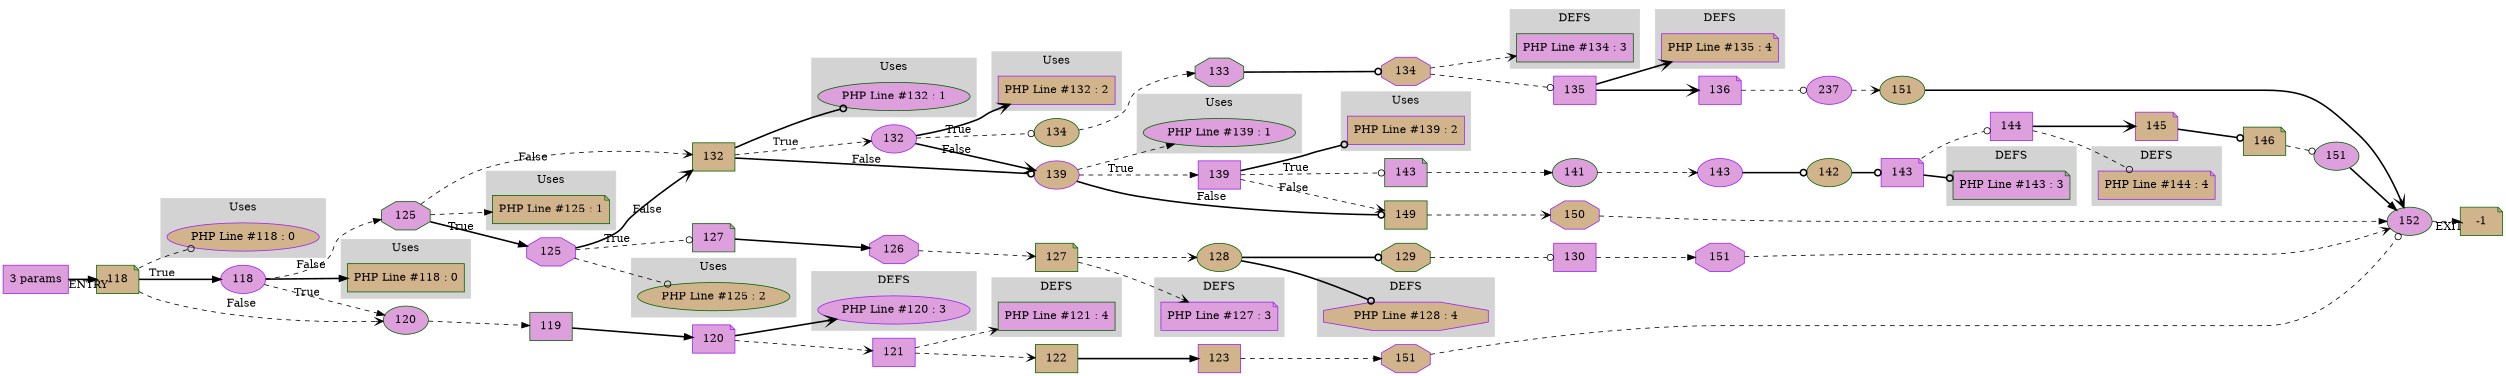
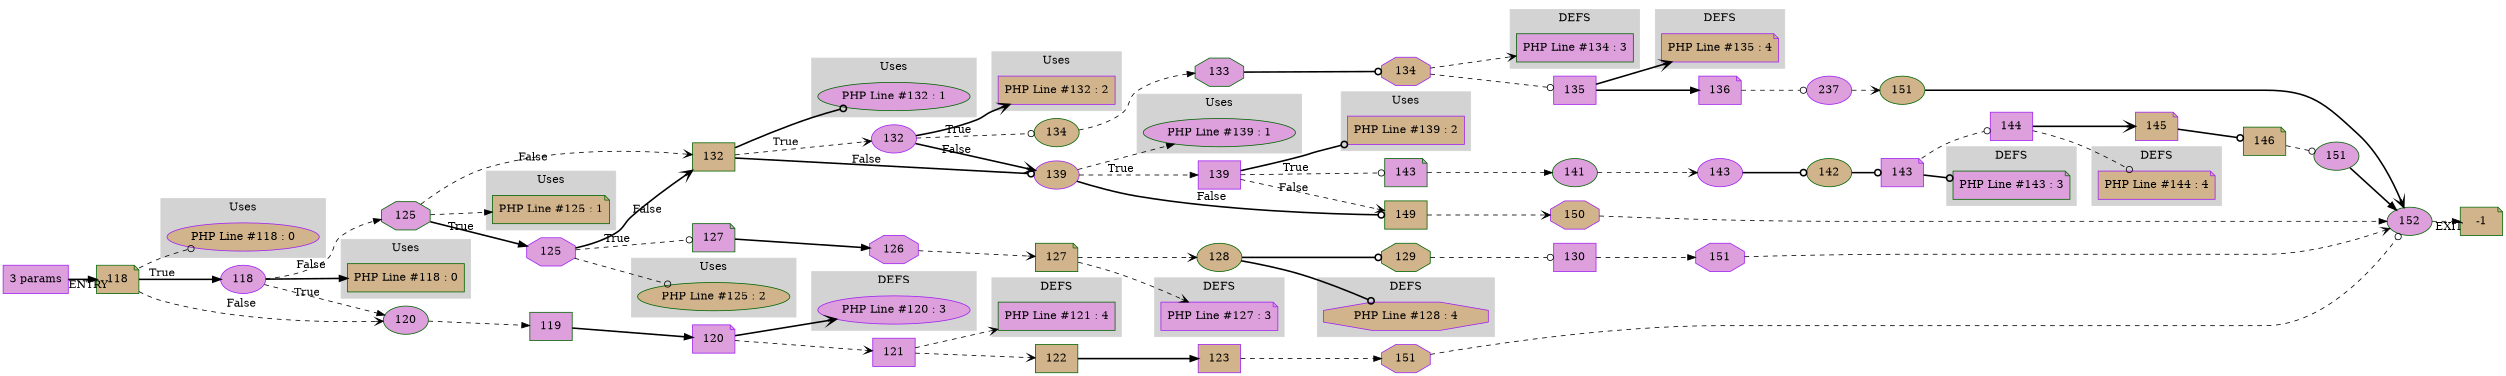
edge "135" -> "136": arrowhead vee -> normal
